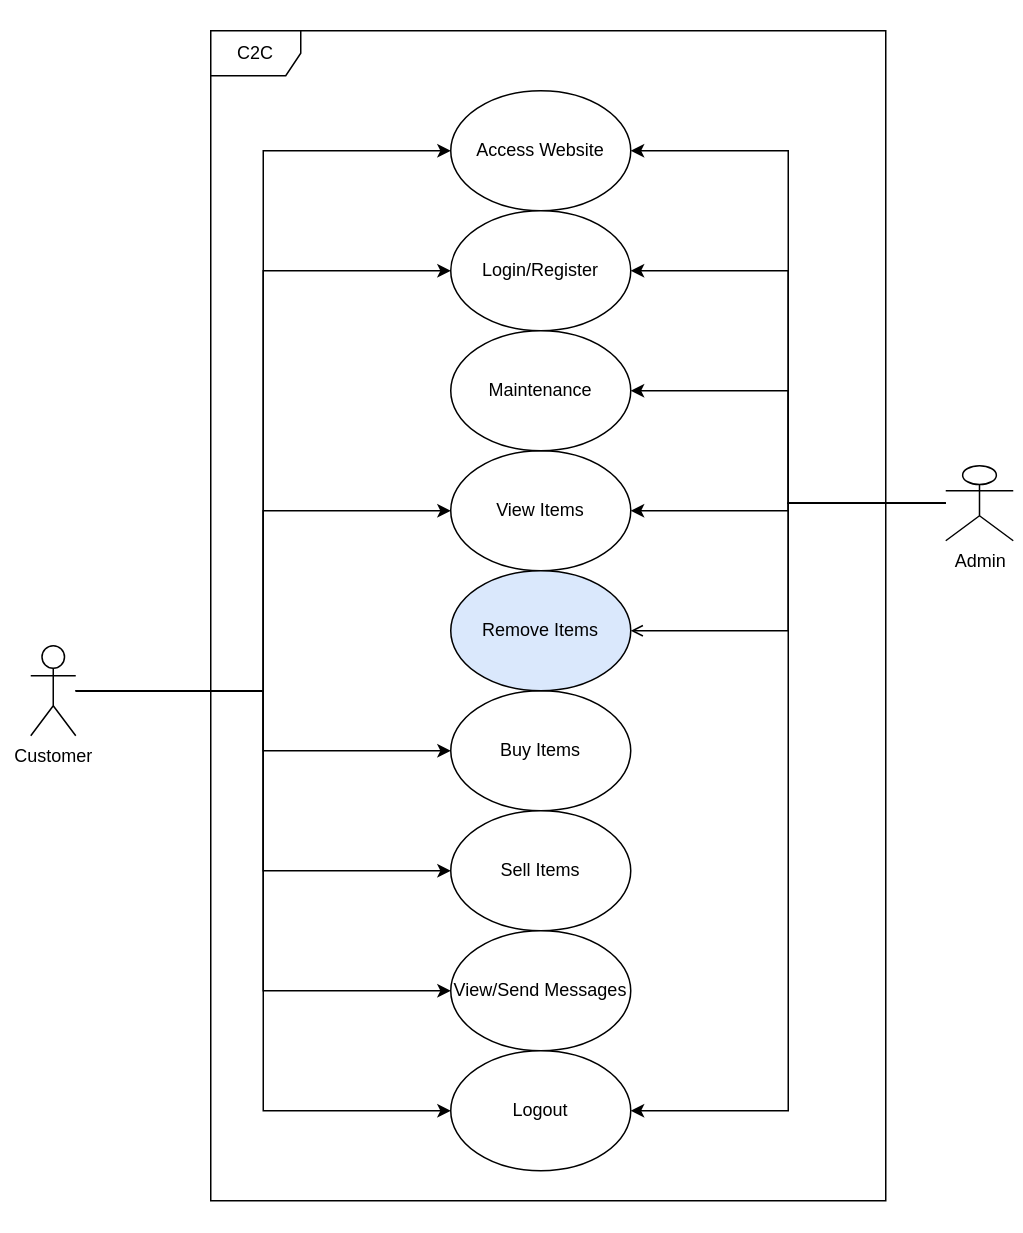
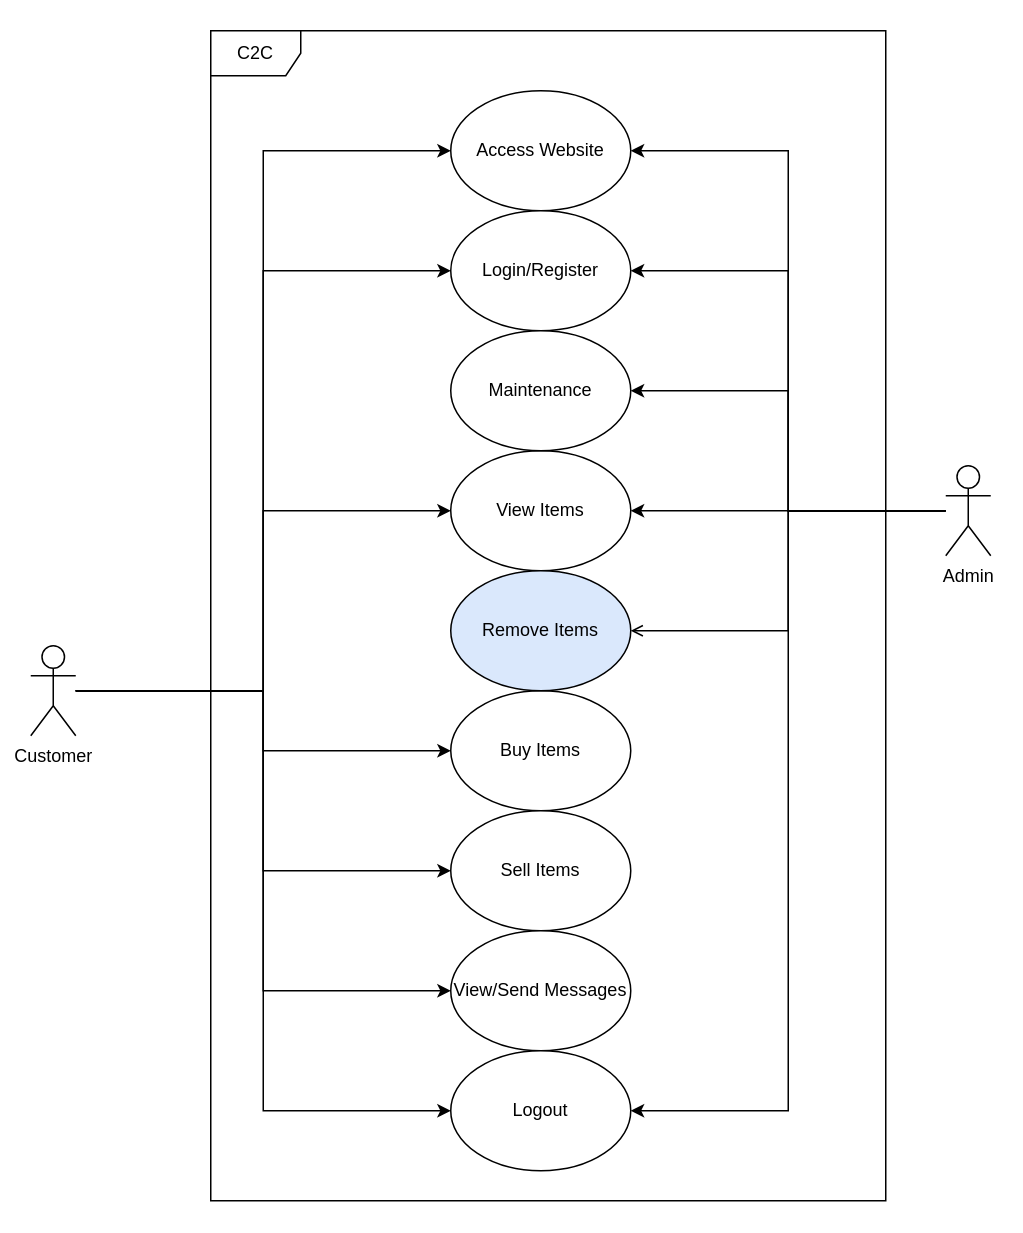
node "Admin": size 68x75 -> 45x90
